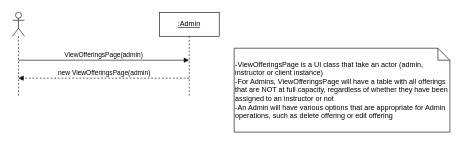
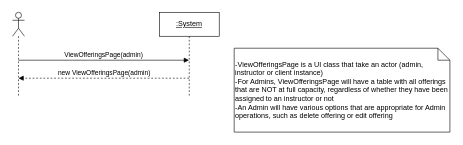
node ":Admin": label ":Admin" -> ":System"
